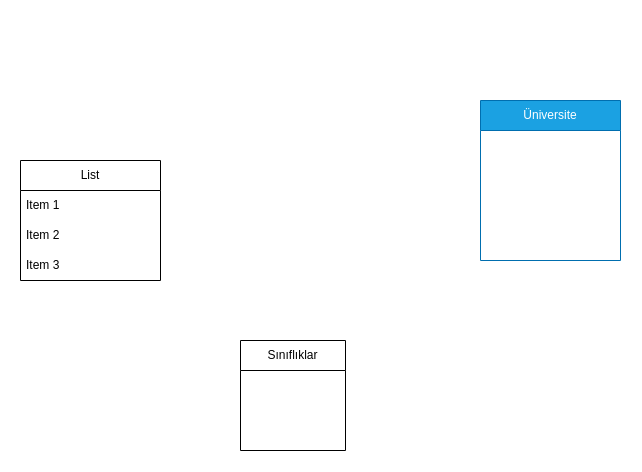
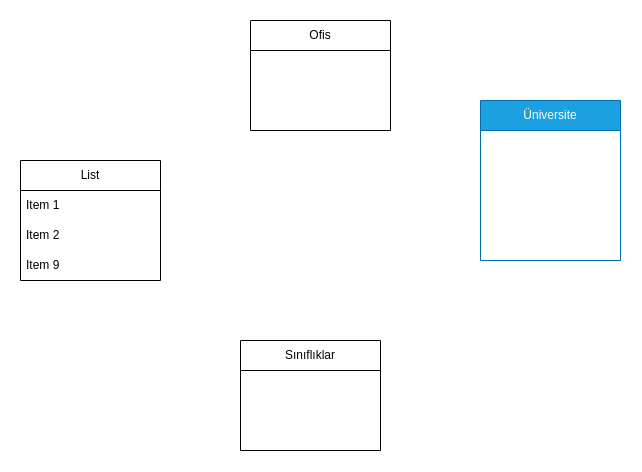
node "Ofis": added
node "Item 3": label "Item 3" -> "Item 9"
node "Sınıflıklar": size 105x110 -> 140x110
